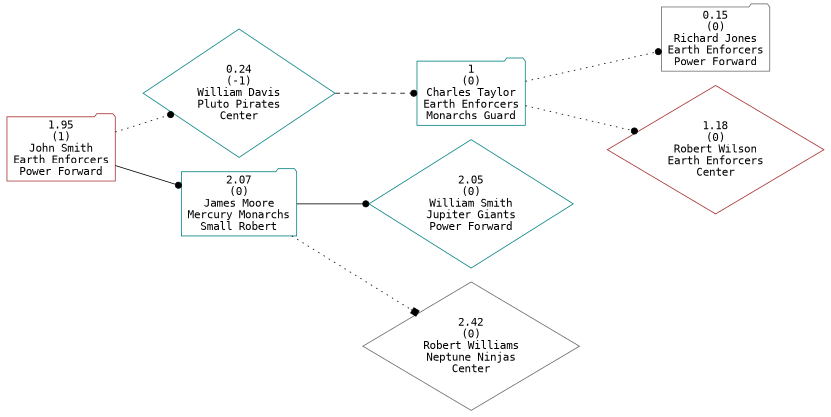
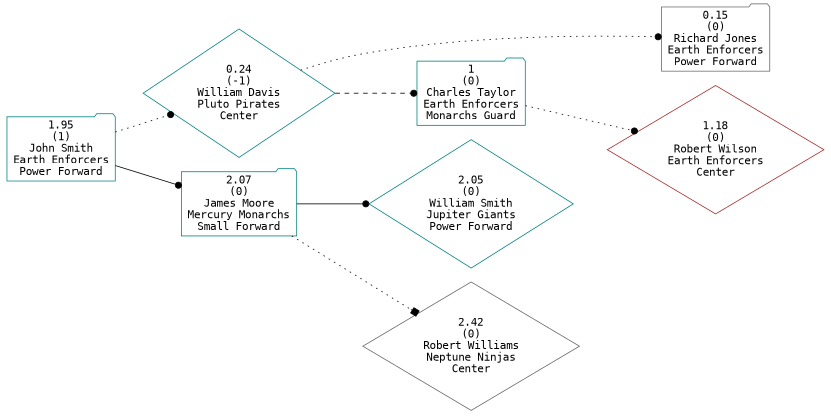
edge "1 (0) Charles Taylor Earth Enforcers Monarchs Guard" -> "0.15 (0) Richard Jones Earth Enforcers Power Forward": now "0.24 (-1) William Davis Pluto Pirates Center" -> "0.15 (0) Richard Jones Earth Enforcers Power Forward"
node "1.95 (1) John Smith Earth Enforcers Power Forward": color brown -> teal
node "2.07 (0) James Moore Mercury Monarchs Small Robert": label "2.07 (0) James Moore Mercury Monarchs Small Robert" -> "2.07 (0) James Moore Mercury Monarchs Small Forward"
